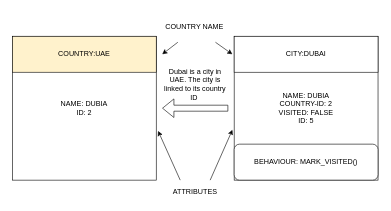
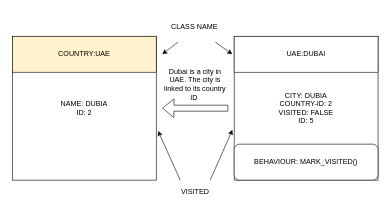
node "COUNTRY NAME": label "COUNTRY NAME" -> "CLASS NAME"
node "CITY:DUBAI": label "CITY:DUBAI" -> "UAE:DUBAI"
node "NAME: DUBIA COUNTRY-ID: 2 VISITED: FALSE ID: 5": label "NAME: DUBIA COUNTRY-ID: 2 VISITED: FALSE ID: 5" -> "CITY: DUBIA COUNTRY-ID: 2 VISITED: FALSE ID: 5"
node "ATTRIBUTES": label "ATTRIBUTES" -> "VISITED"
